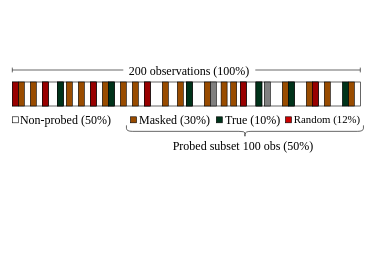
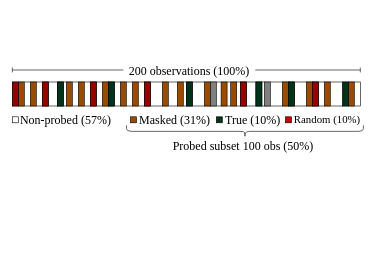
node "Non-probed (50%)": label "Non-probed (50%)" -> "Non-probed (57%)"
node "Masked (30%)": label "Masked (30%)" -> "Masked (31%)"
node "Random (12%)": label "Random (12%)" -> "Random (10%)"
